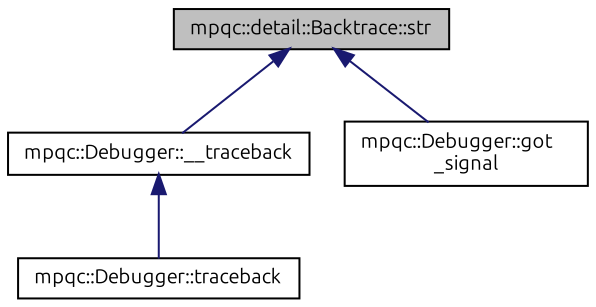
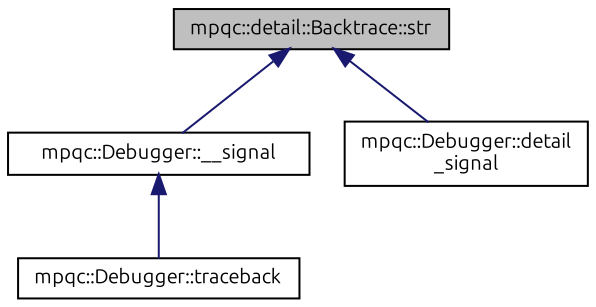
node "mpqc::Debugger::__traceback": label "mpqc::Debugger::__traceback" -> "mpqc::Debugger::__signal"
node "mpqc::Debugger::got _signal": label "mpqc::Debugger::got _signal" -> "mpqc::Debugger::detail _signal"
